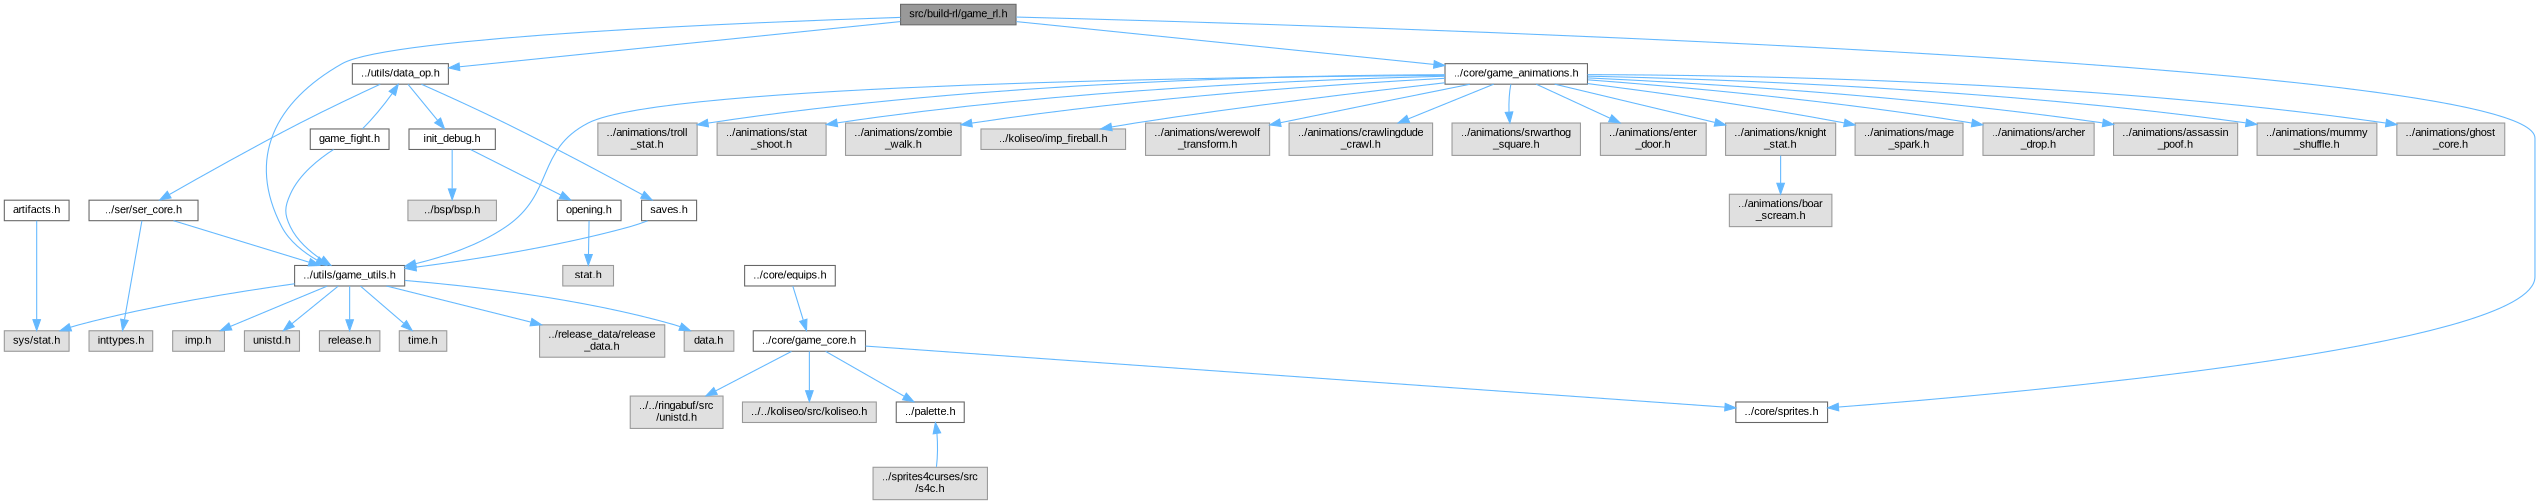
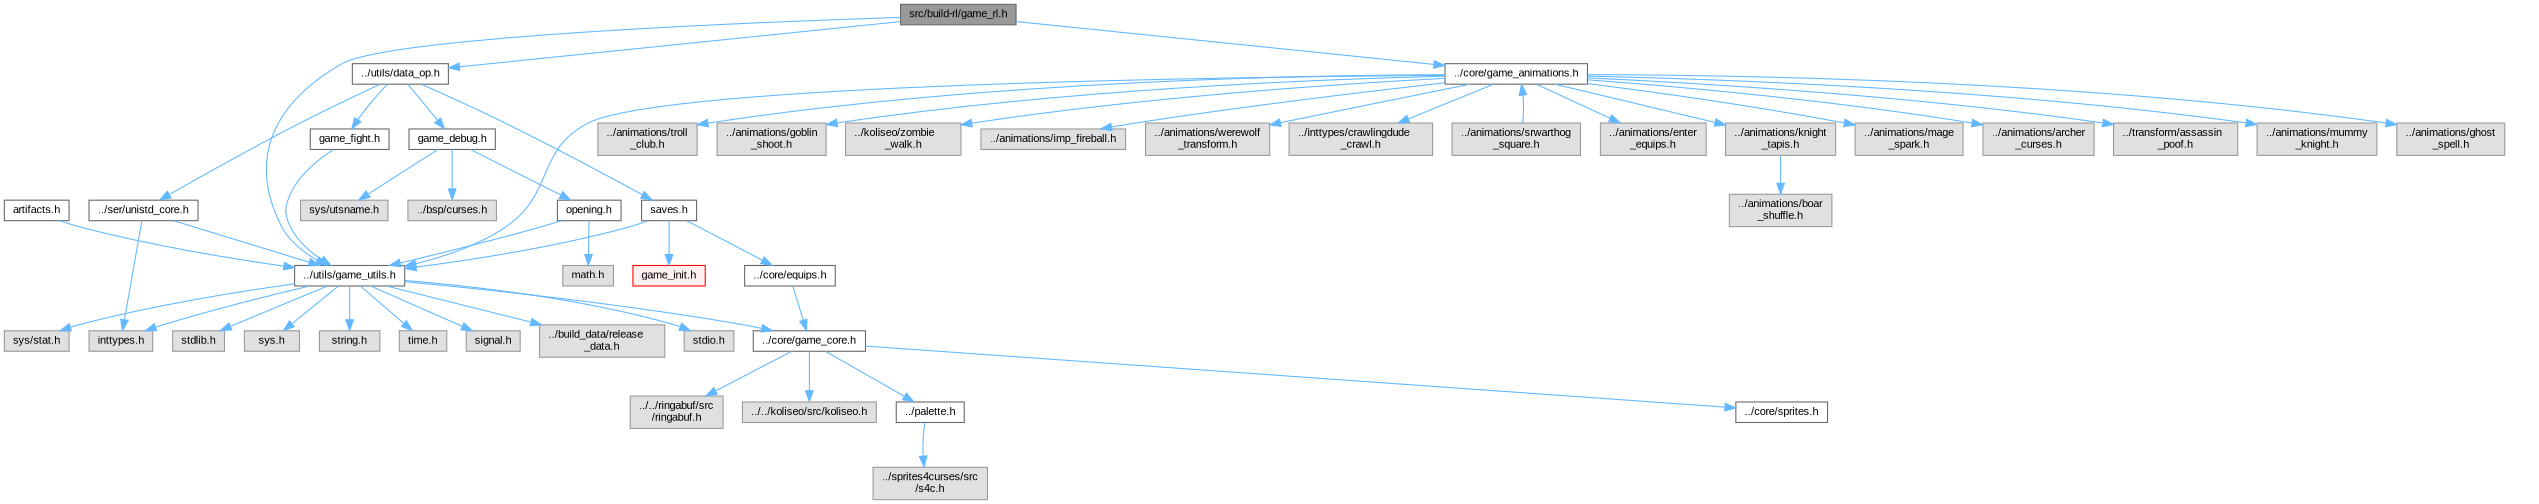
edge "src/build-rl/game_rl.h" -> "../core/sprites.h": removed
edge "../core/game_animations.h" -> "../animations/srwarthog _square.h": reversed
edge "game_fight.h" -> "../utils/data_op.h": reversed
node "init_debug.h": label "init_debug.h" -> "game_debug.h"
node "../animations/troll _stat.h": label "../animations/troll _stat.h" -> "../animations/troll _club.h"
node "../animations/stat _shoot.h": label "../animations/stat _shoot.h" -> "../animations/goblin _shoot.h"
node "../animations/zombie _walk.h": label "../animations/zombie _walk.h" -> "../koliseo/zombie _walk.h"
node "../koliseo/imp_fireball.h": label "../koliseo/imp_fireball.h" -> "../animations/imp_fireball.h"
node "../animations/crawlingdude _crawl.h": label "../animations/crawlingdude _crawl.h" -> "../inttypes/crawlingdude _crawl.h"
node "../animations/enter _door.h": label "../animations/enter _door.h" -> "../animations/enter _equips.h"
node "../animations/knight _stat.h": label "../animations/knight _stat.h" -> "../animations/knight _tapis.h"
node "../animations/archer _drop.h": label "../animations/archer _drop.h" -> "../animations/archer _curses.h"
node "../animations/assassin _poof.h": label "../animations/assassin _poof.h" -> "../transform/assassin _poof.h"
node "../animations/mummy _shuffle.h": label "../animations/mummy _shuffle.h" -> "../animations/mummy _knight.h"
node "../animations/ghost _core.h": label "../animations/ghost _core.h" -> "../animations/ghost _spell.h"
node "../ser/ser_core.h": label "../ser/ser_core.h" -> "../ser/unistd_core.h"
node "sys/utsname.h": added
node "../bsp/bsp.h": label "../bsp/bsp.h" -> "../bsp/curses.h"
node "../animations/boar _scream.h": label "../animations/boar _scream.h" -> "../animations/boar _shuffle.h"
edge "opening.h" -> "../utils/game_utils.h": added
edge "saves.h" -> "../core/equips.h": added
edge "artifacts.h" -> "sys/stat.h": now "artifacts.h" -> "../utils/game_utils.h"
node "stat.h": label "stat.h" -> "math.h"
node "game_init.h": added
edge "../utils/game_utils.h" -> "inttypes.h": added
edge "../utils/game_utils.h" -> "../core/game_core.h": added
node "imp.h": label "imp.h" -> "stdlib.h"
node "unistd.h": label "unistd.h" -> "sys.h"
node "release.h": label "release.h" -> "string.h"
node "signal.h": added
node "../release_data/release _data.h": label "../release_data/release _data.h" -> "../build_data/release _data.h"
node "data.h": label "data.h" -> "stdio.h"
node "../../ringabuf/src /unistd.h": label "../../ringabuf/src /unistd.h" -> "../../ringabuf/src /ringabuf.h"
edge "../sprites4curses/src /s4c.h" -> "../palette.h": reversed
